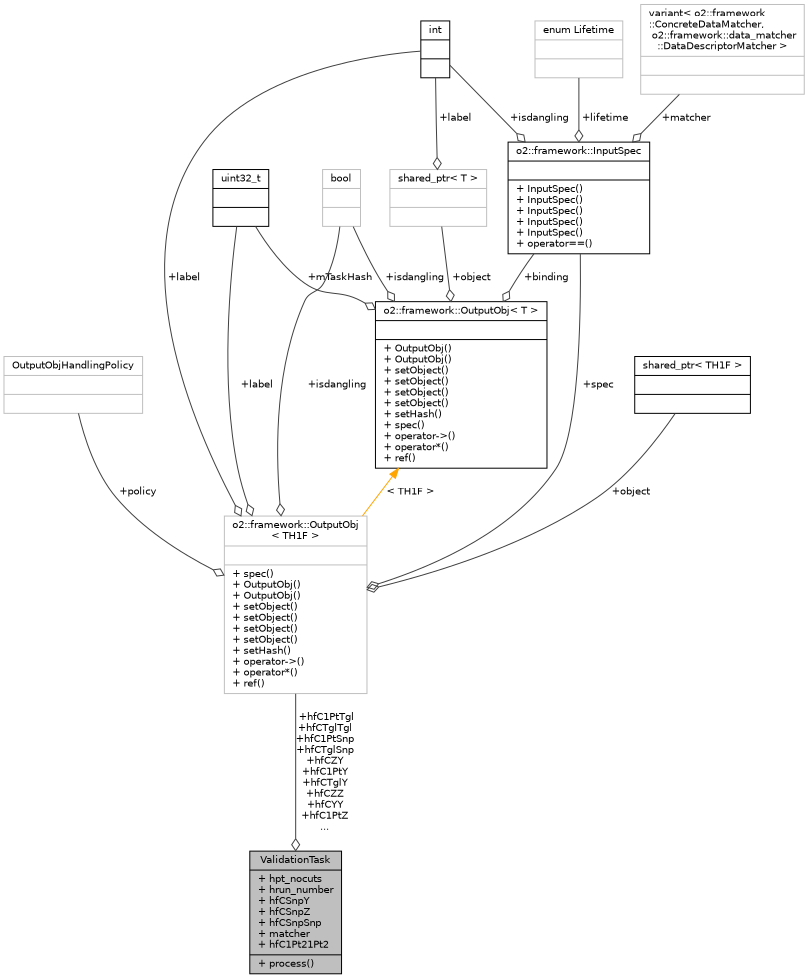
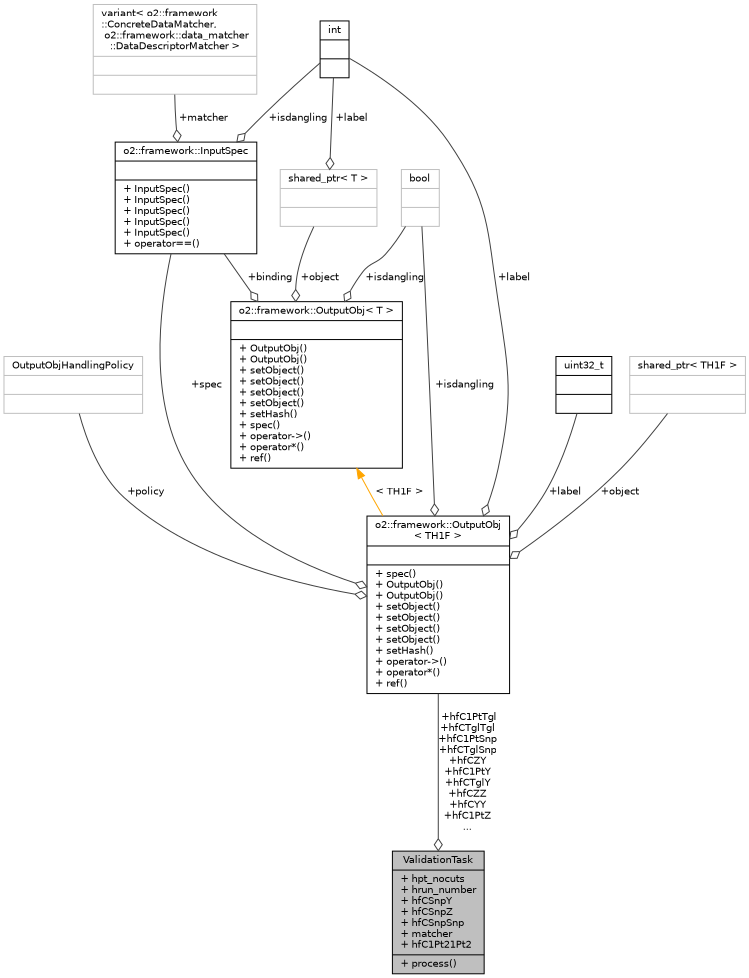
node "enum Lifetime": removed
edge "uint32_t" -> "o2::framework::OutputObj< T >": removed, label "+mTaskHash"
node "shared_ptr< TH1F >": color black -> grey75
node "o2::framework::OutputObj": color grey75 -> black
